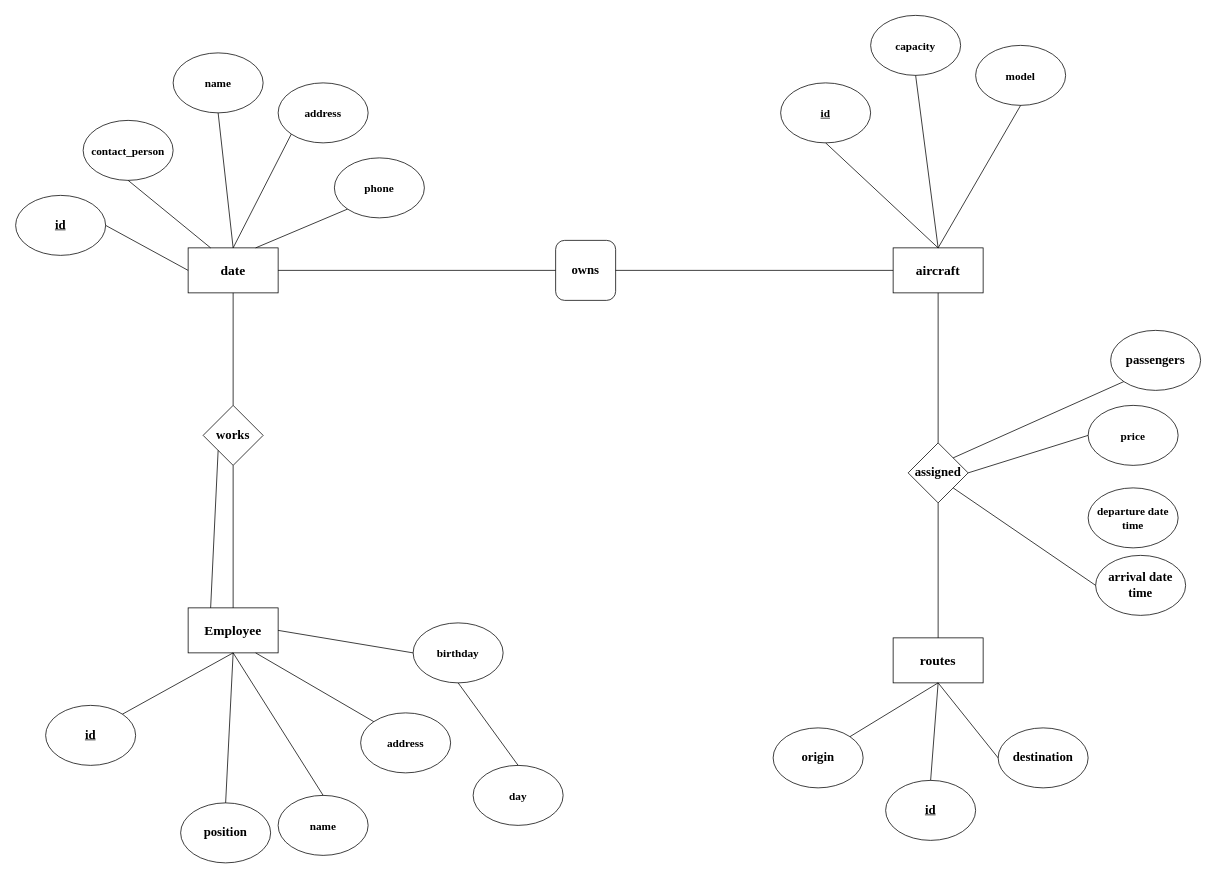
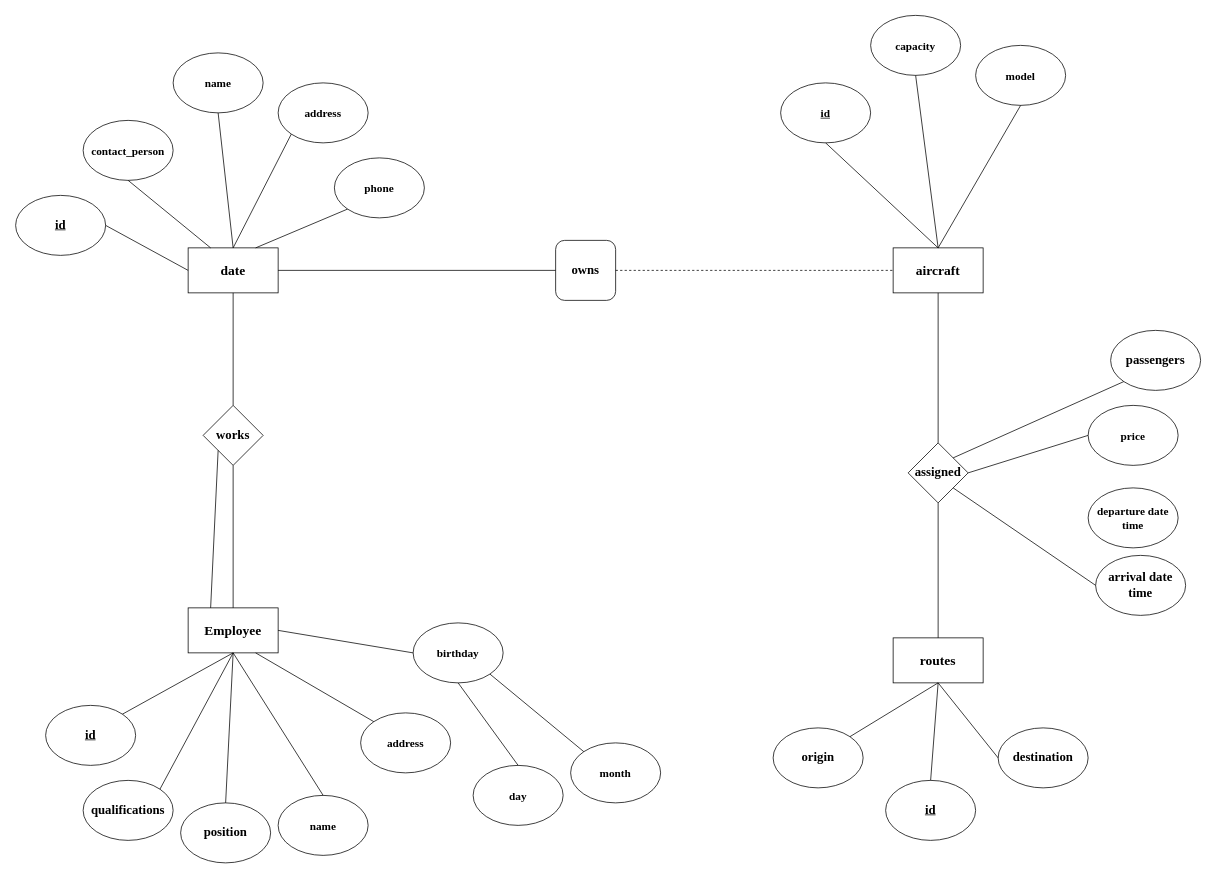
edge "owns" -- "aircraft": style solid -> dashed
edge "birthday" -- "month": added
edge "Employee" -- "qualifications": added
node "month": added
node "qualifications": added
